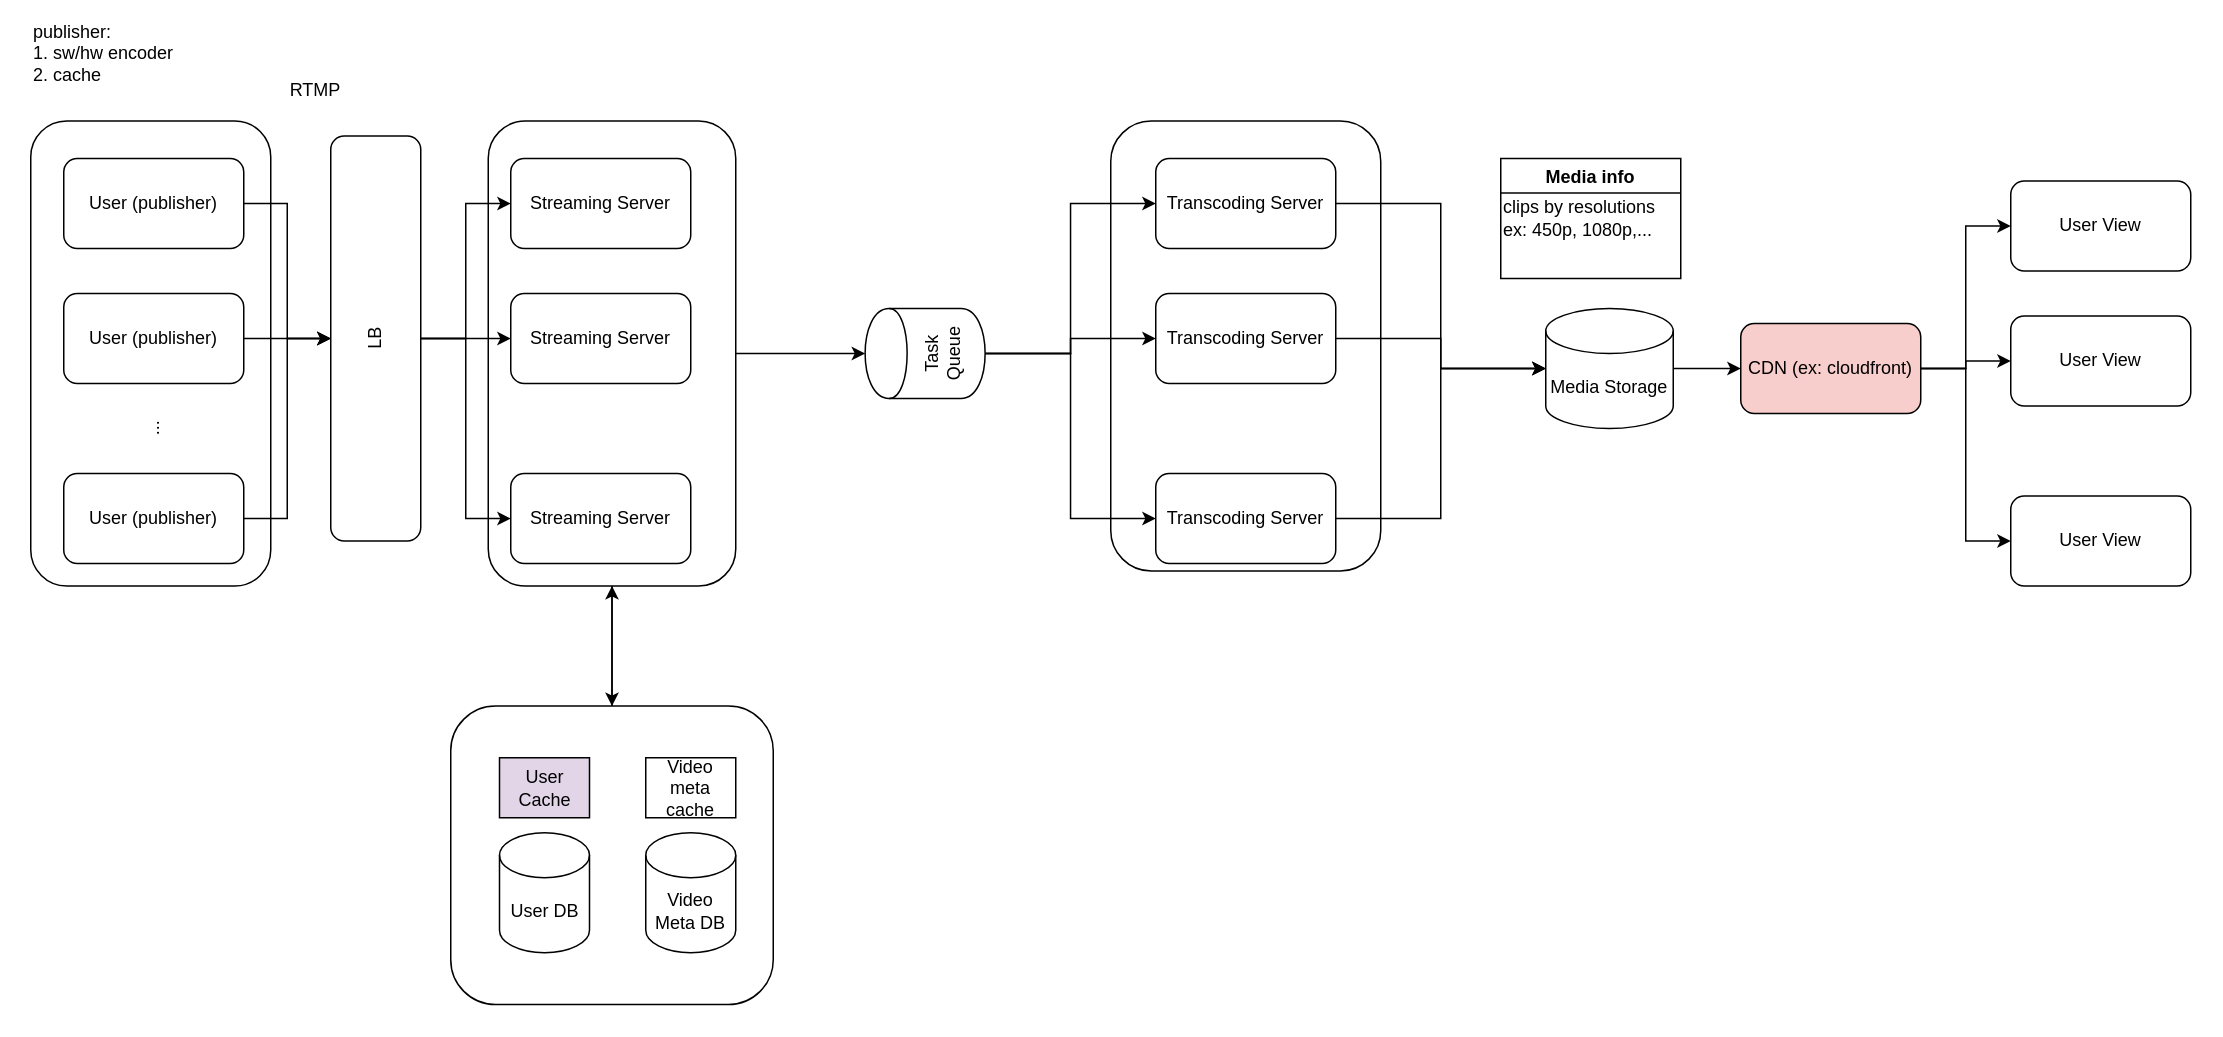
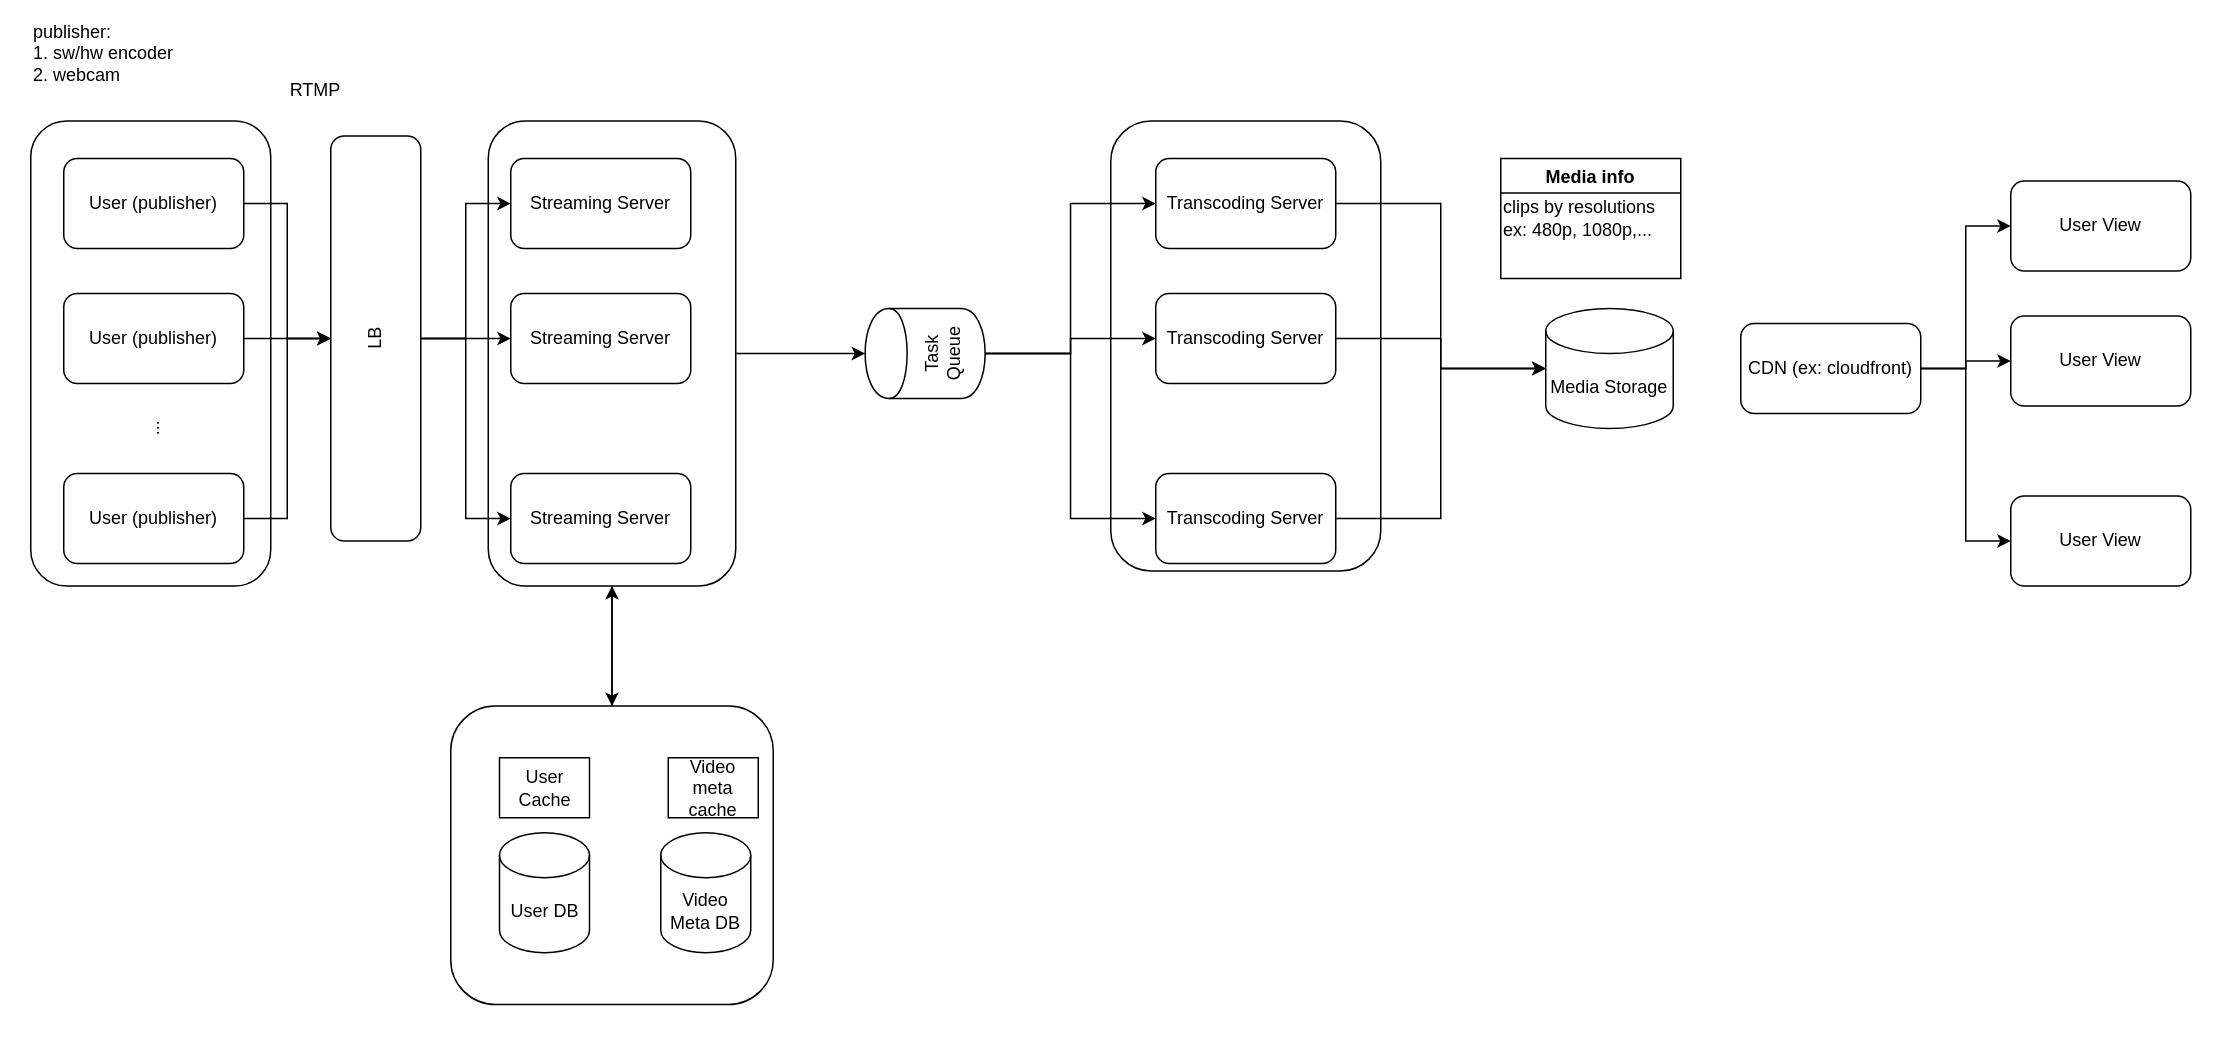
node "publisher: 1. sw/hw encoder 2. cache": label "publisher: 1. sw/hw encoder 2. cache" -> "publisher: 1. sw/hw encoder 2. webcam"
node "clips by resolutions ex: 450p, 1080p,...": label "clips by resolutions ex: 450p, 1080p,..." -> "clips by resolutions ex: 480p, 1080p,..."
edge "Media Storage" -> "CDN (ex: cloudfront)": removed
node "CDN (ex: cloudfront)": fillcolor #f8cecc -> #ffffff
node "User Cache": fillcolor #e1d5e7 -> #ffffff
node "Video meta cache": moved (691, 788) -> (713, 788)
node "Video Meta DB": moved (691, 893) -> (706, 893)
